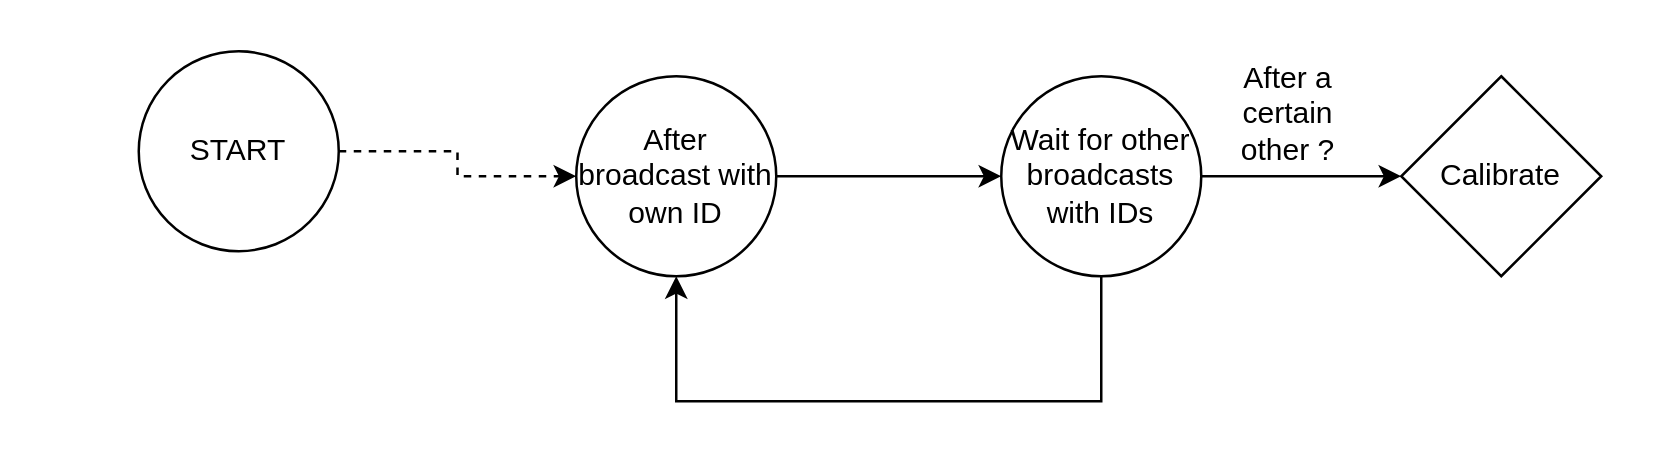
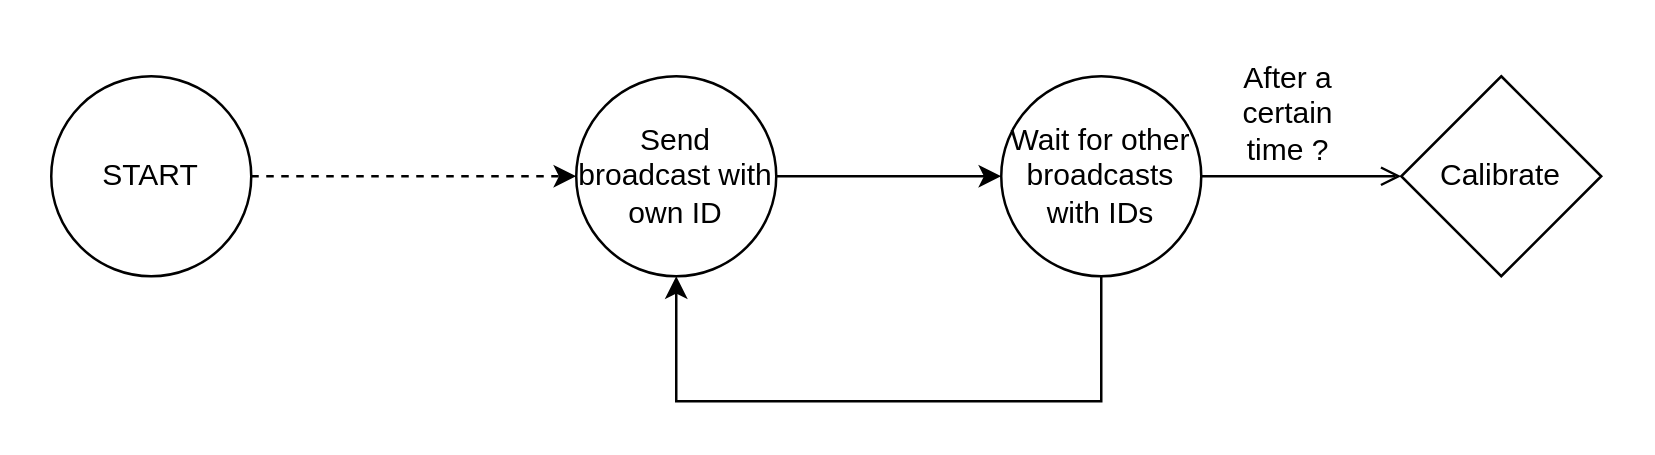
node "After a certain other ?": label "After a certain other ?" -> "After a certain time ?"
node "START": moved (239, 151) -> (151, 176)
node "After broadcast with own ID": label "After broadcast with own ID" -> "Send broadcast with own ID"
edge "Wait for other broadcasts with IDs" -> "Calibrate": arrowhead classic -> open
